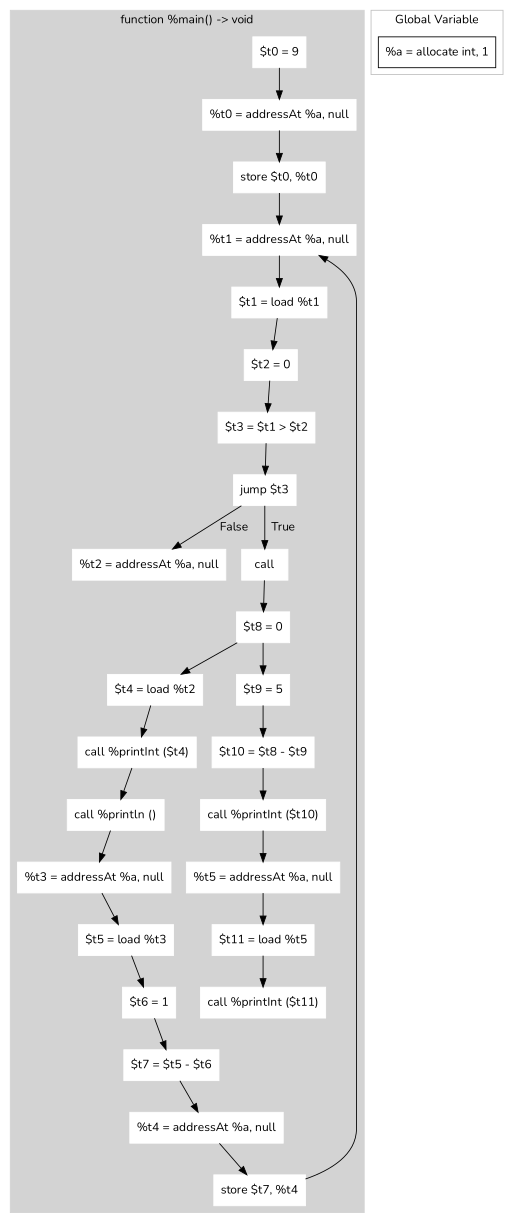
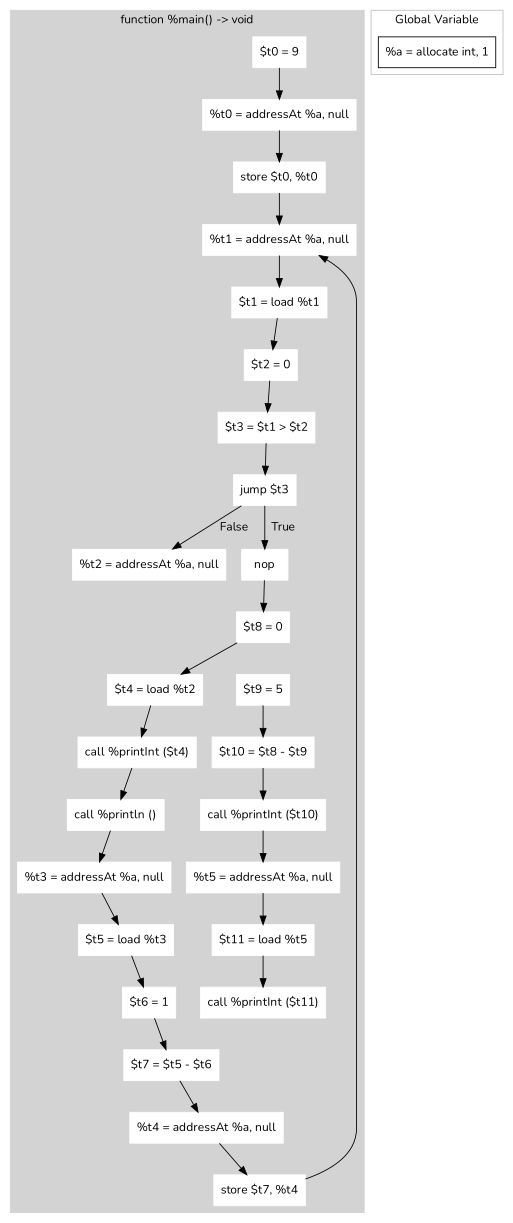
node "call": label "call" -> "nop"
edge "$t8 = 0" -> "$t9 = 5": removed
